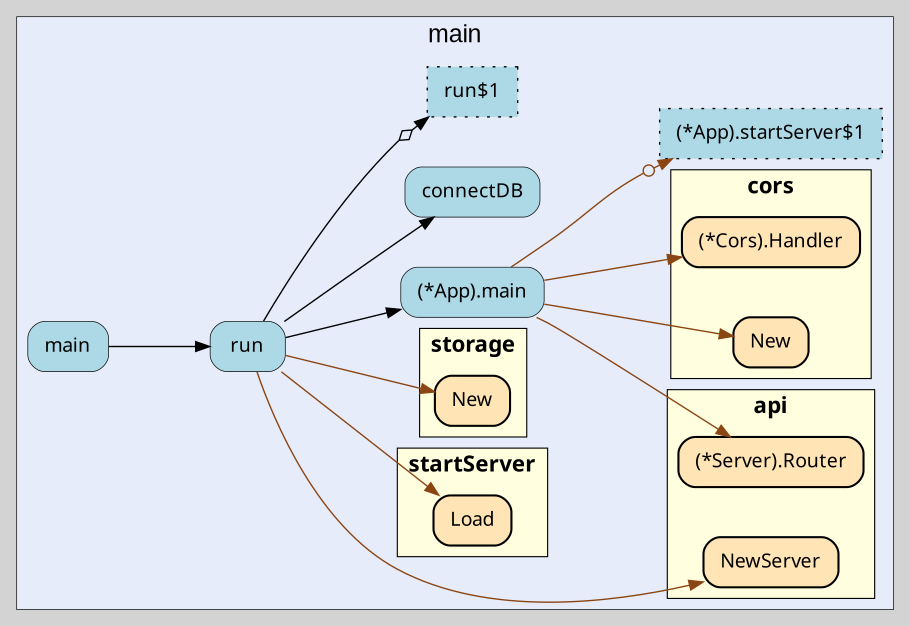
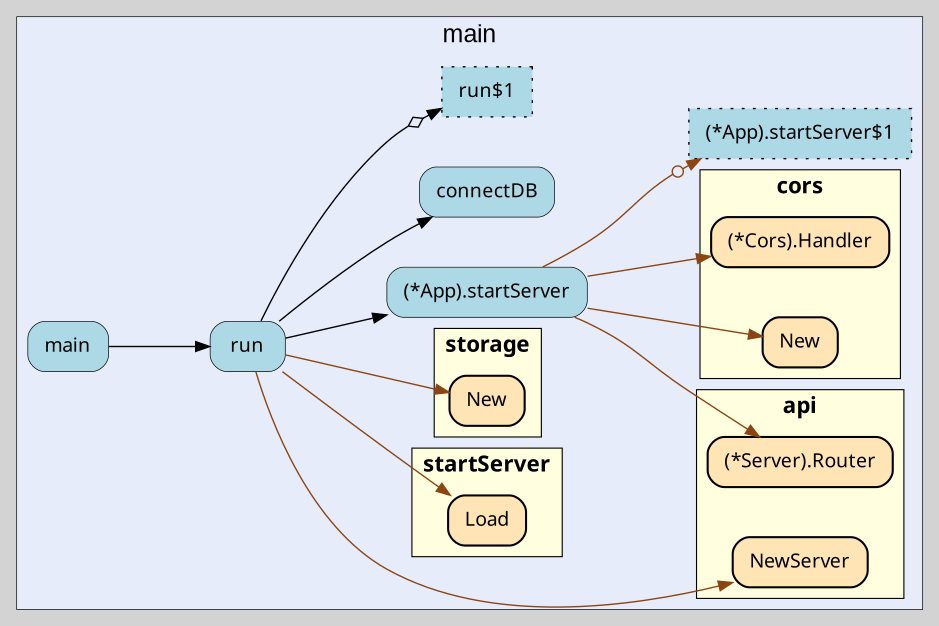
node "(*App).main": label "(*App).main" -> "(*App).startServer"
